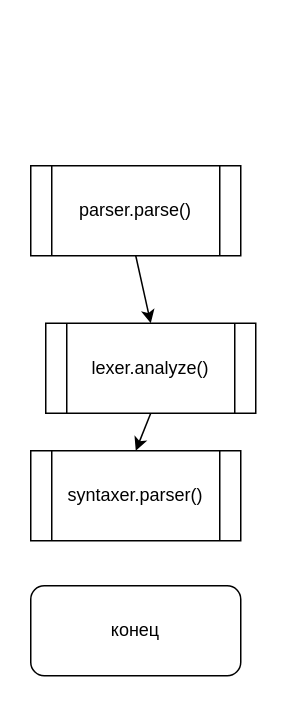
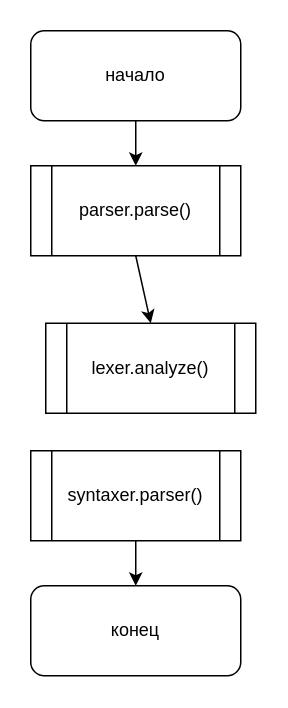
node "начало": added
edge "начало" -> "parser.parse()": added
edge "lexer.analyze()" -> "syntaxer.parser()": removed
edge "syntaxer.parser()" -> "конец": added
